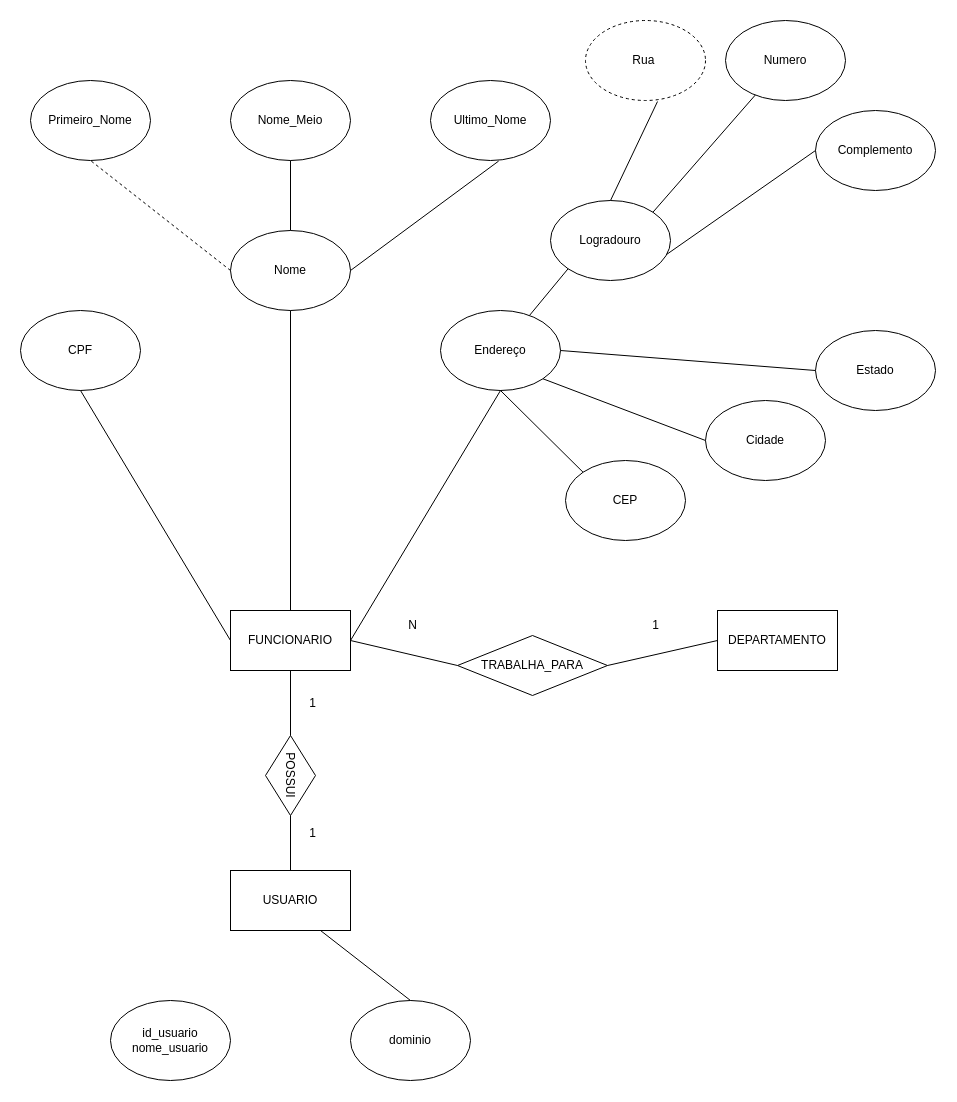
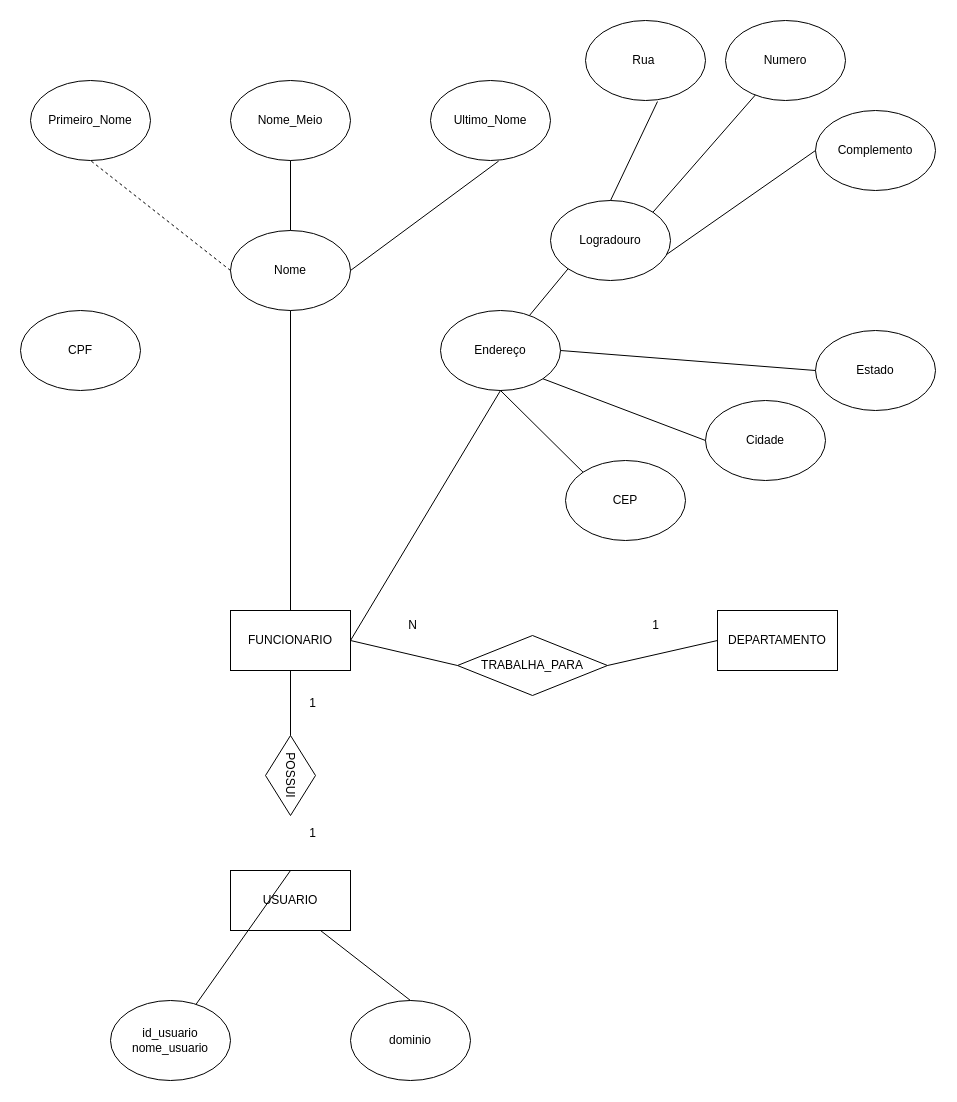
node "Rua": style dashed -> solid
edge "CPF" -- "FUNCIONARIO": removed
edge "POSSUI" -- "USUARIO": now "id_usuario nome_usuario" -- "USUARIO"
